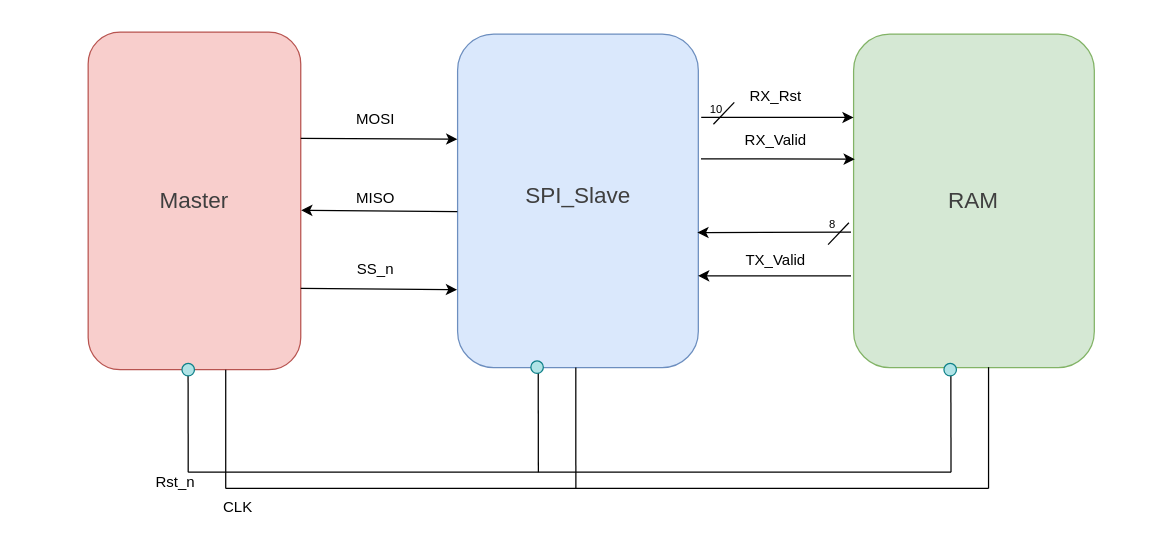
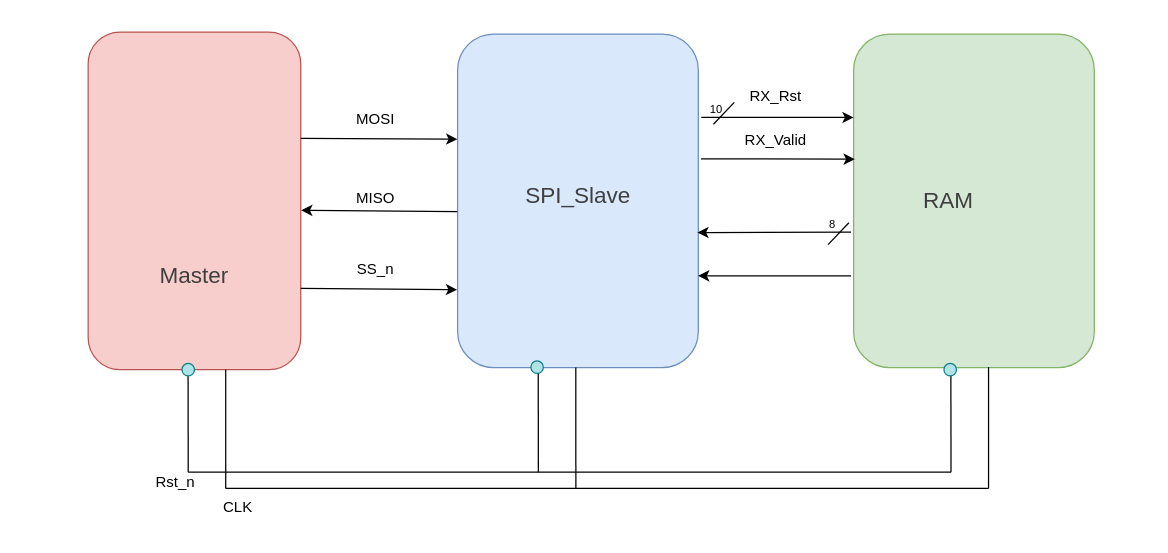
node "Master": moved (194, 201) -> (194, 276)
node "RAM": moved (974, 201) -> (949, 201)
node "TX_Valid": removed
